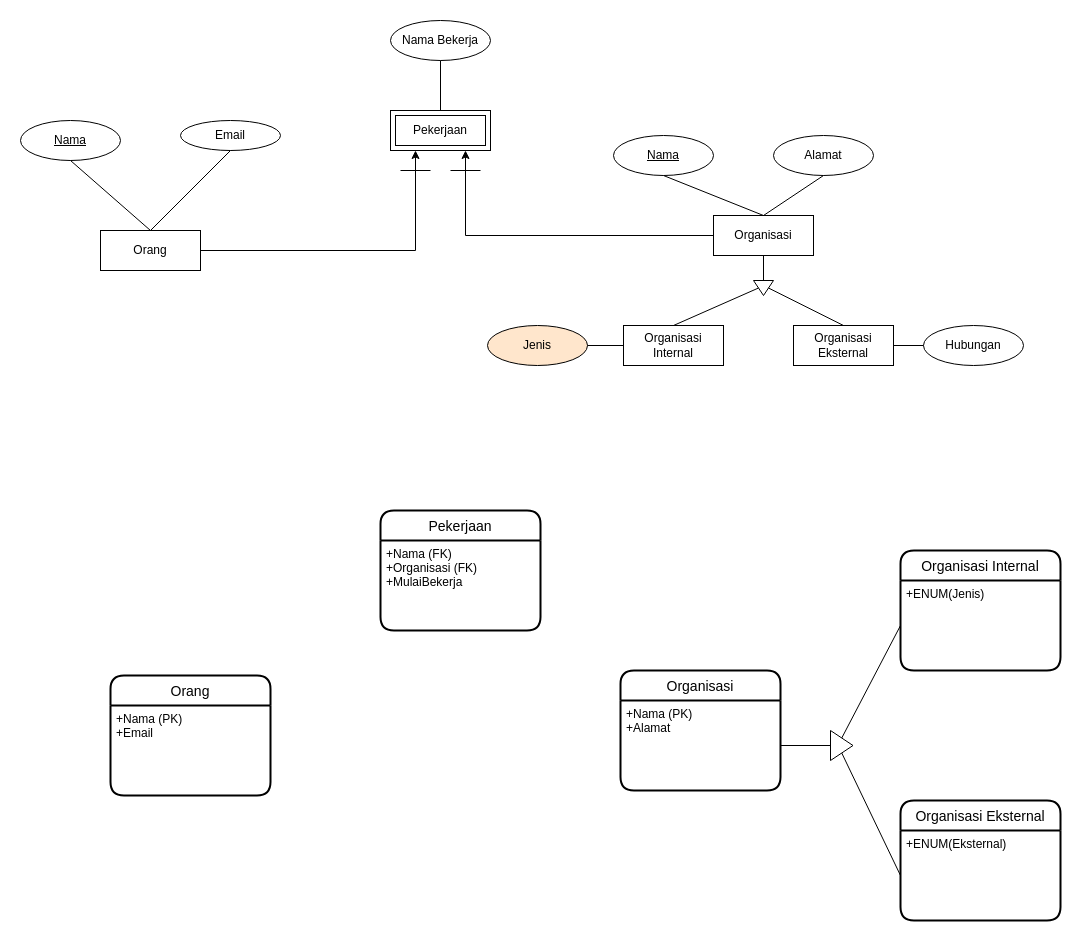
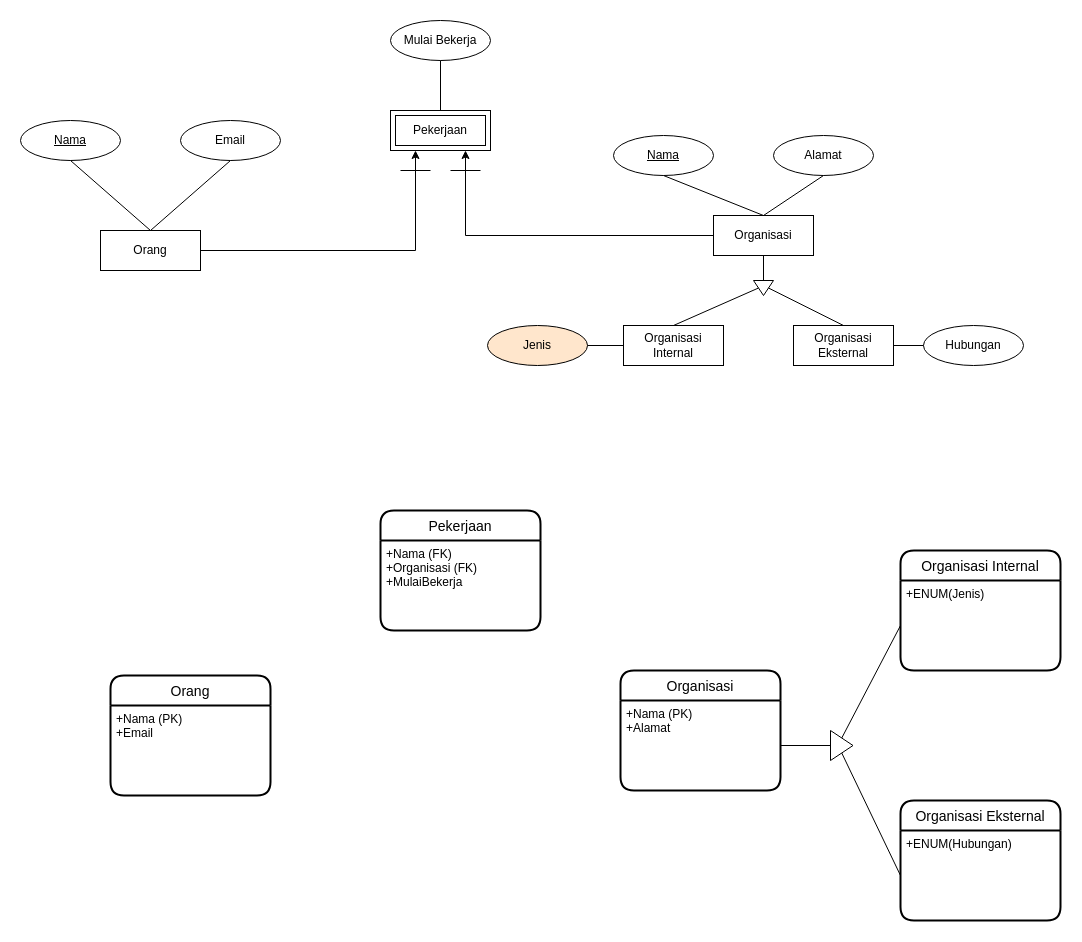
node "Nama Bekerja": label "Nama Bekerja" -> "Mulai Bekerja"
node "Email": size 100x30 -> 100x40
node "+ENUM(Eksternal)": label "+ENUM(Eksternal)" -> "+ENUM(Hubungan)"
